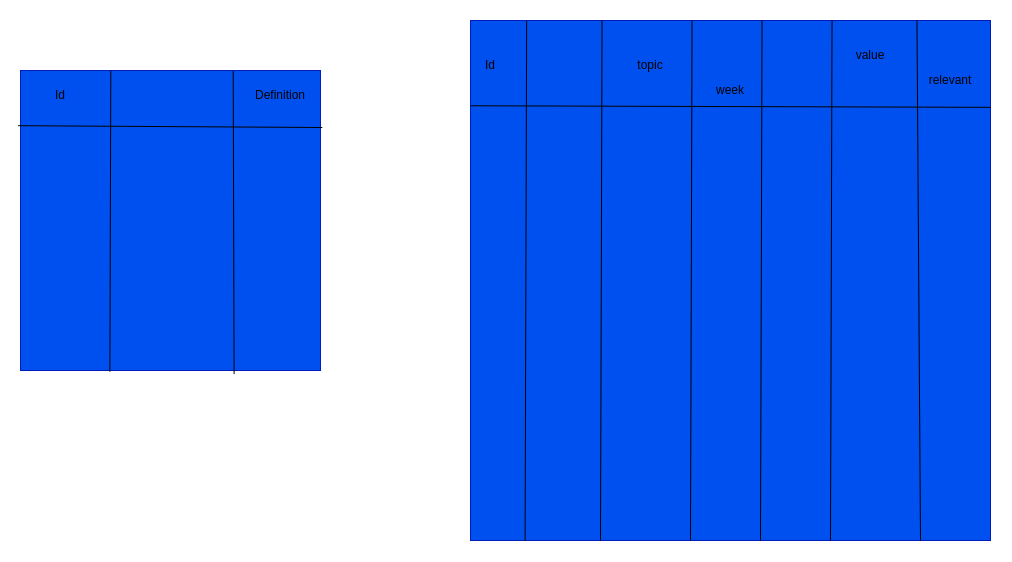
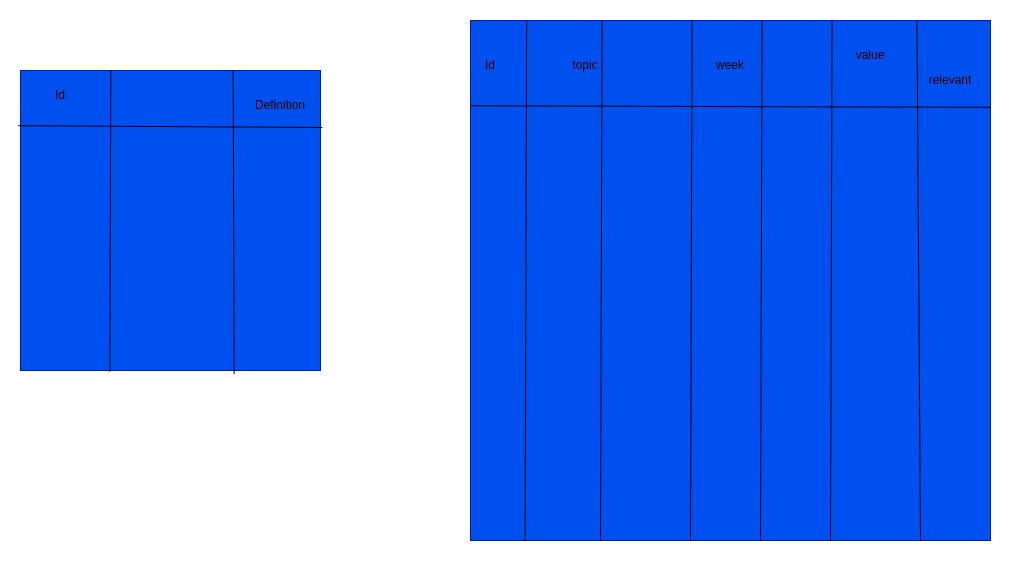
node "topic": moved (651, 66) -> (586, 66)
node "week": moved (731, 91) -> (731, 66)
node "Definition": moved (281, 96) -> (281, 106)
